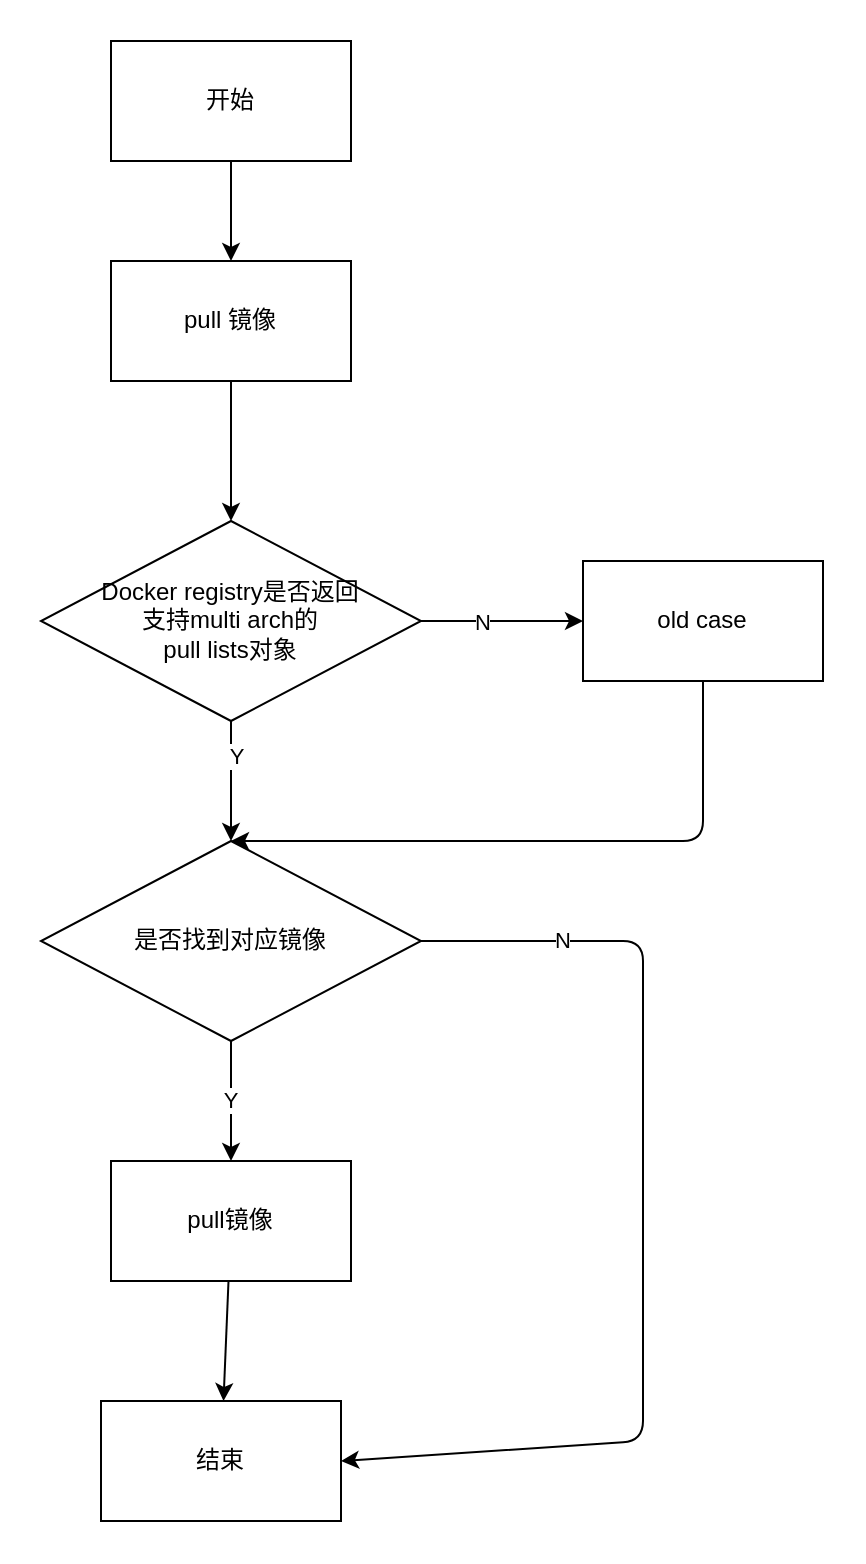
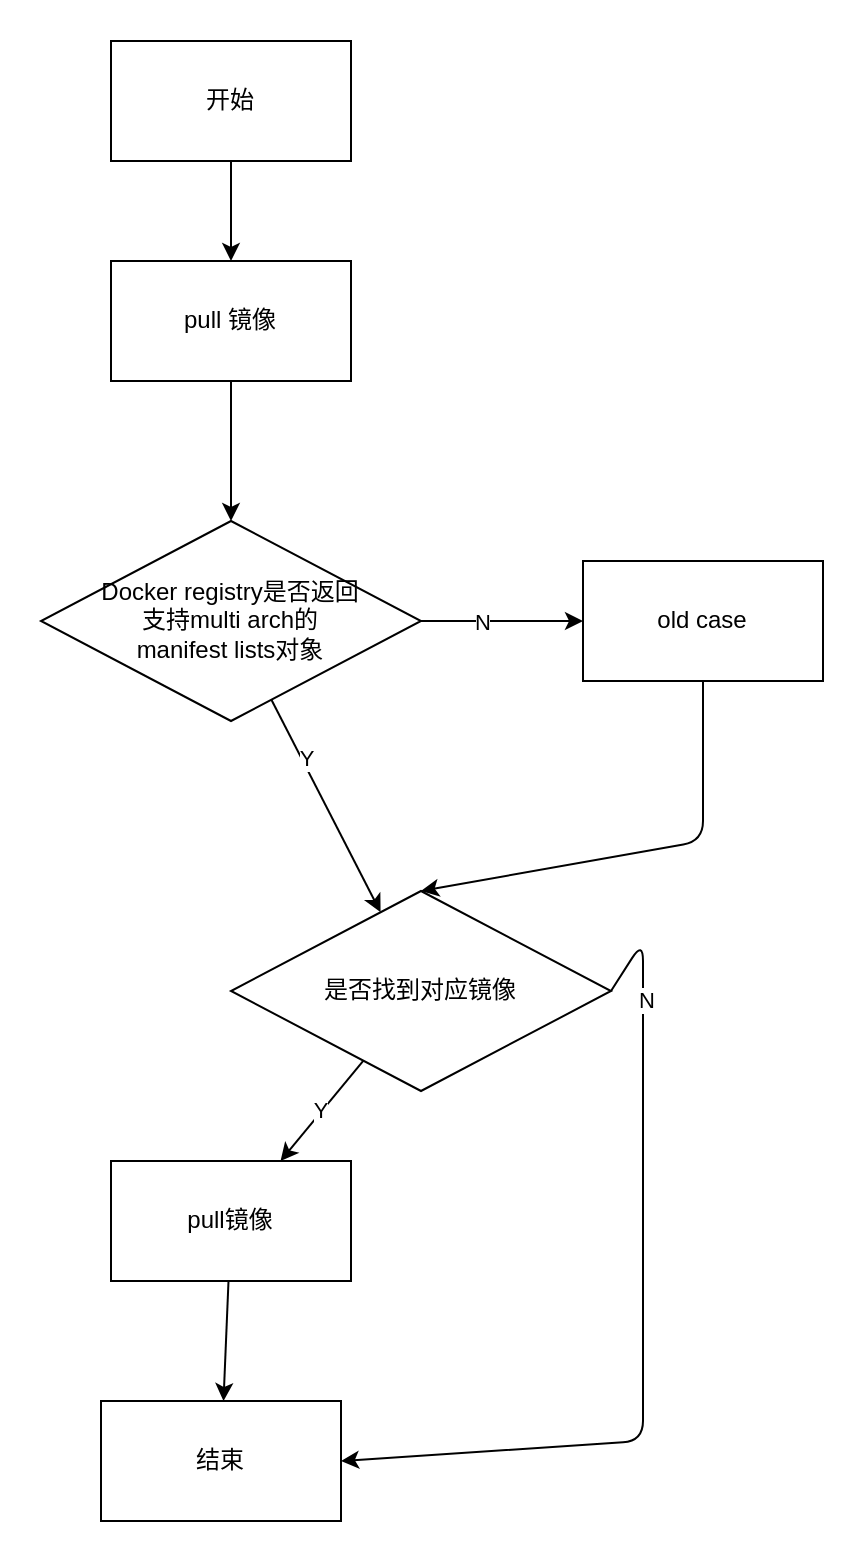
node "Docker registry是否返回 支持multi arch的 pull lists对象": label "Docker registry是否返回 支持multi arch的 pull lists对象" -> "Docker registry是否返回 支持multi arch的 manifest lists对象"
node "是否找到对应镜像": moved (231, 941) -> (421, 991)
